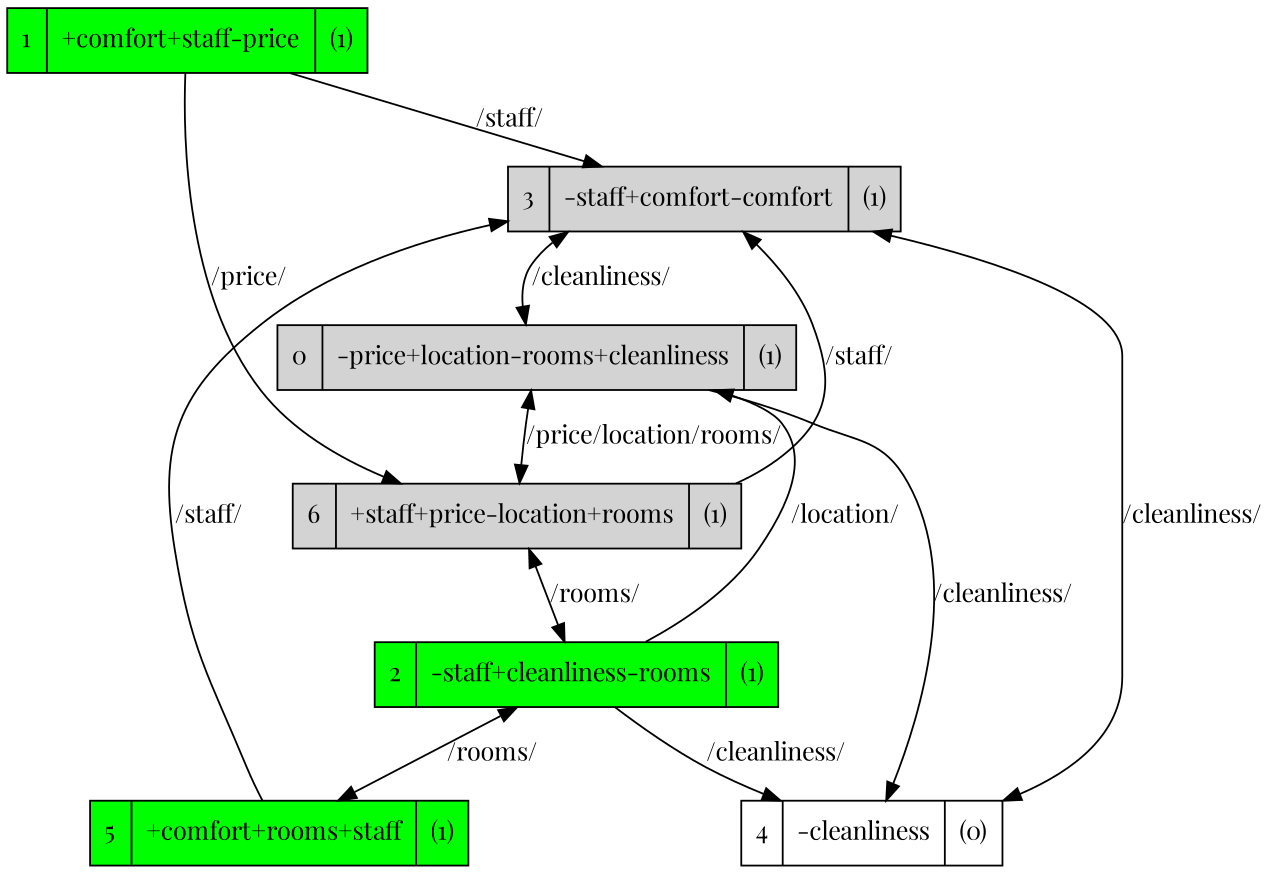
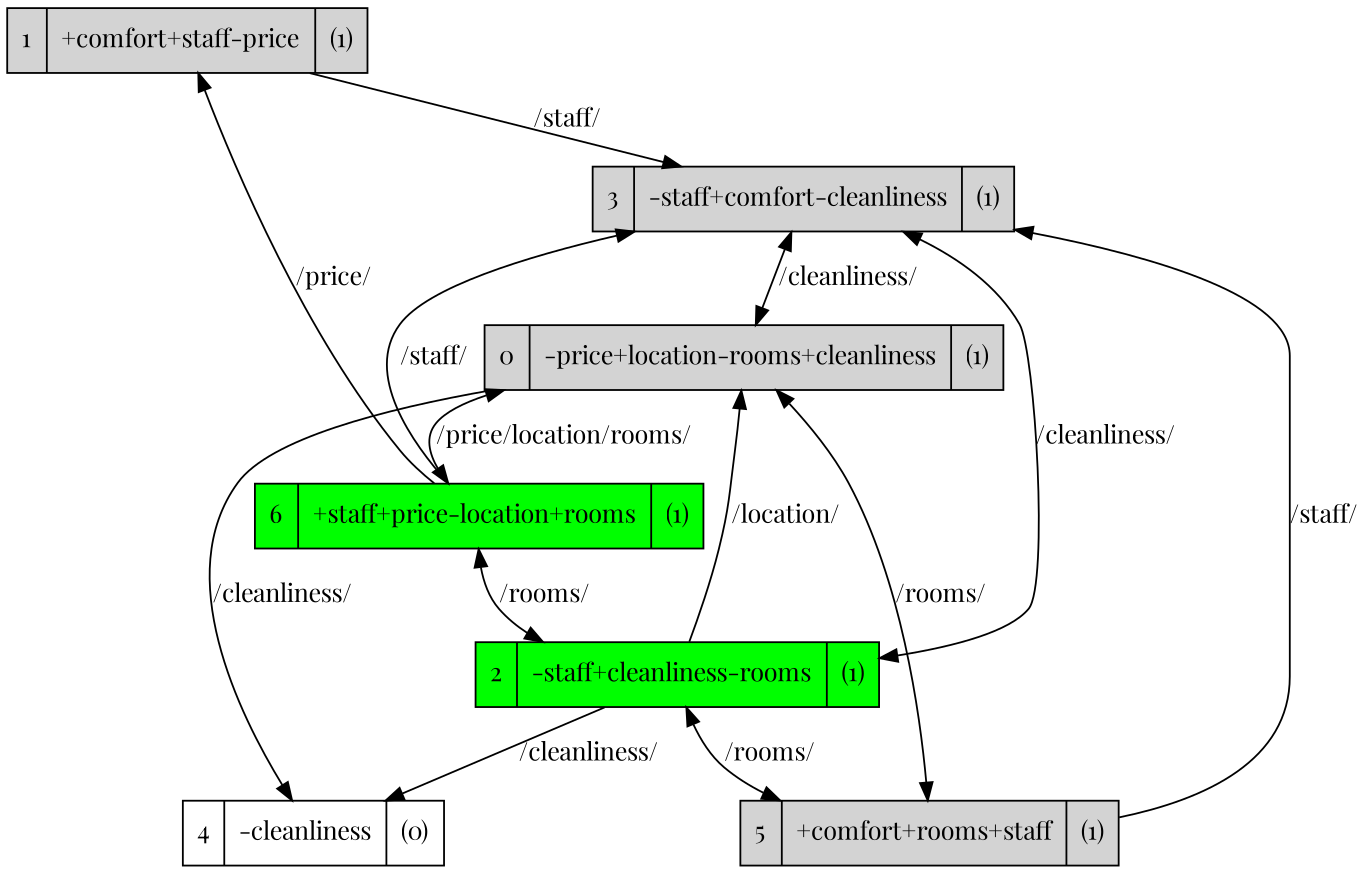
node "1": fillcolor green -> lightgray
node "3": text "-staff+comfort-comfort" -> "-staff+comfort-cleanliness"
edge "1" -> "6": reversed
edge "3" -- "4": now "3" -- "2"
node "6": fillcolor lightgray -> green
edge "0" -- "5": added, label "/rooms/"
node "5": fillcolor green -> lightgray
